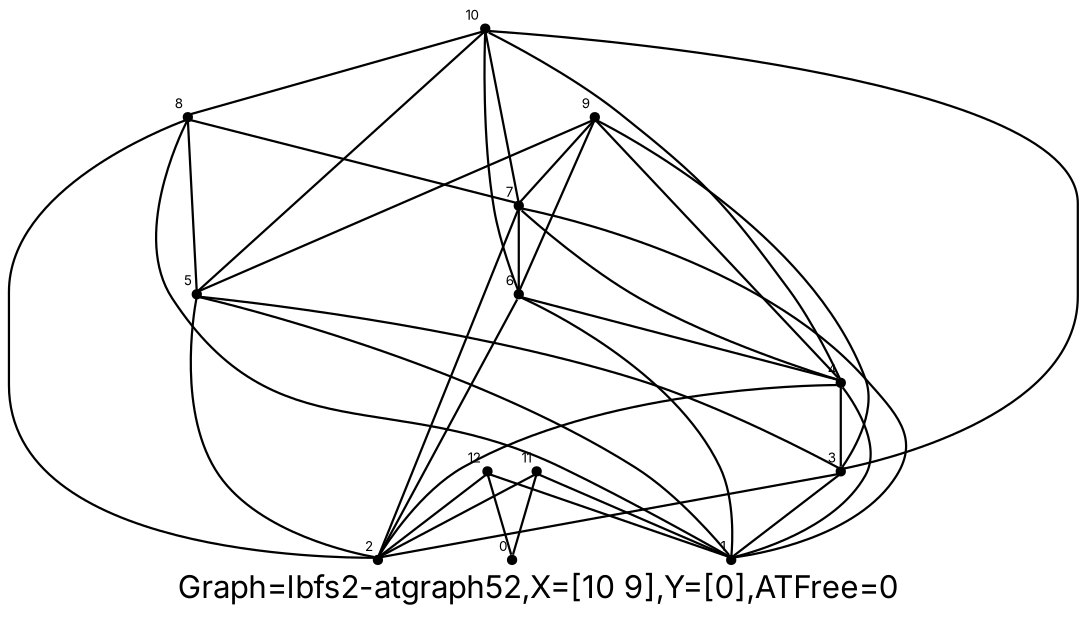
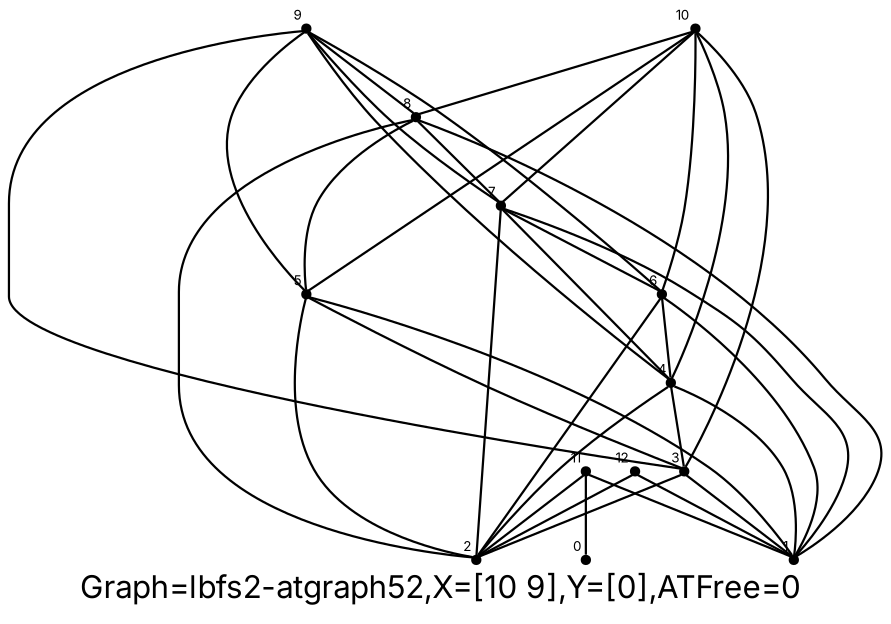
edge "9" -- "8": added
edge "12" -- "0": removed
